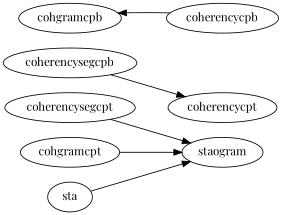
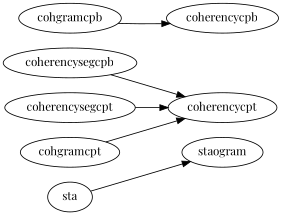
edge "coherencycpb" -> "cohgramcpb": reversed
edge "coherencysegcpt" -> "staogram": now "coherencysegcpt" -> "coherencycpt"
edge "cohgramcpt" -> "staogram": now "cohgramcpt" -> "coherencycpt"
